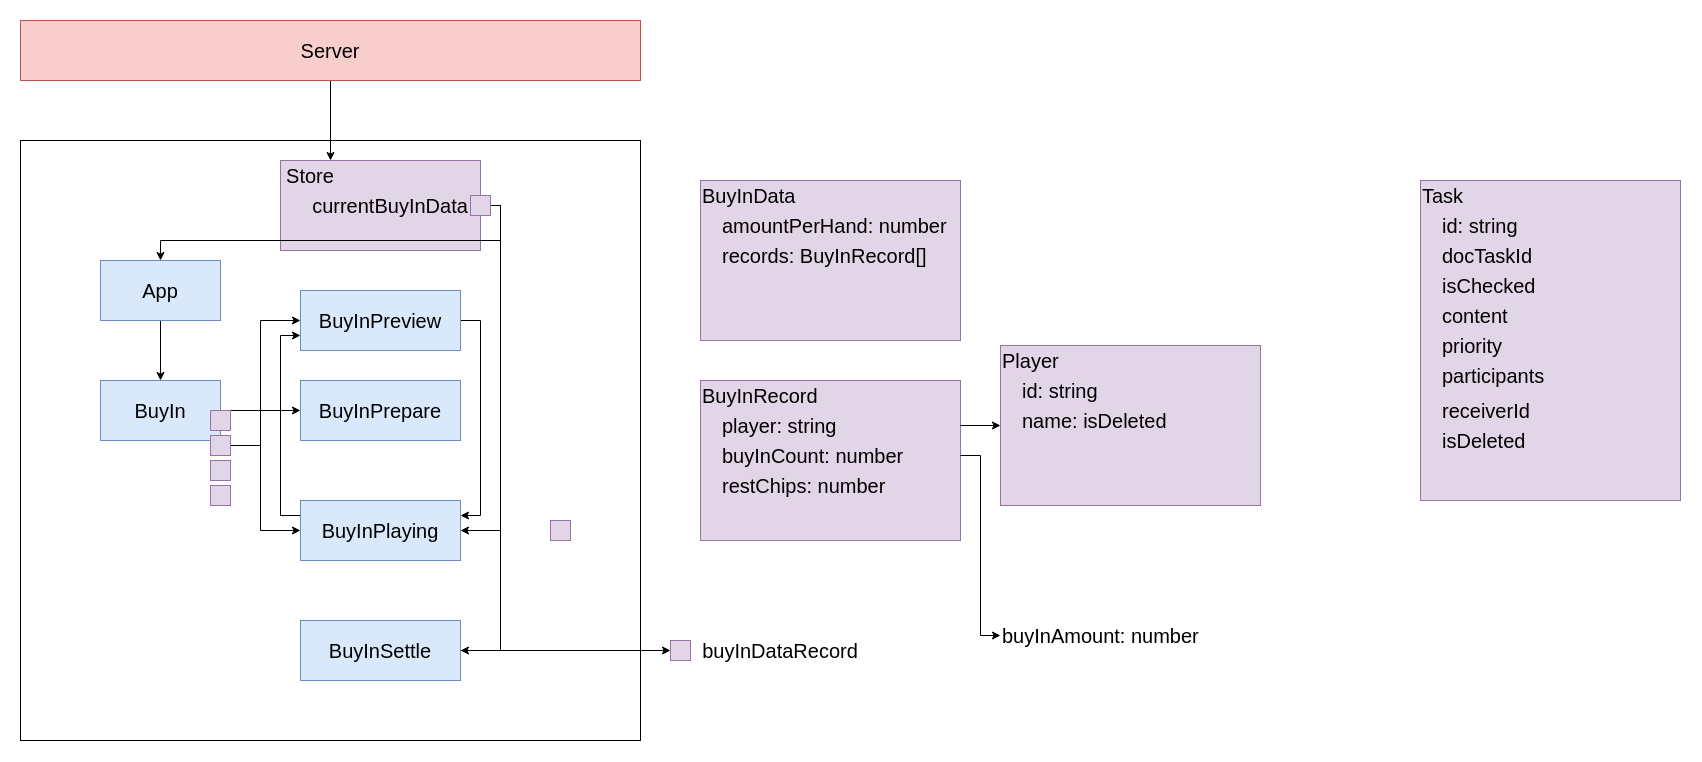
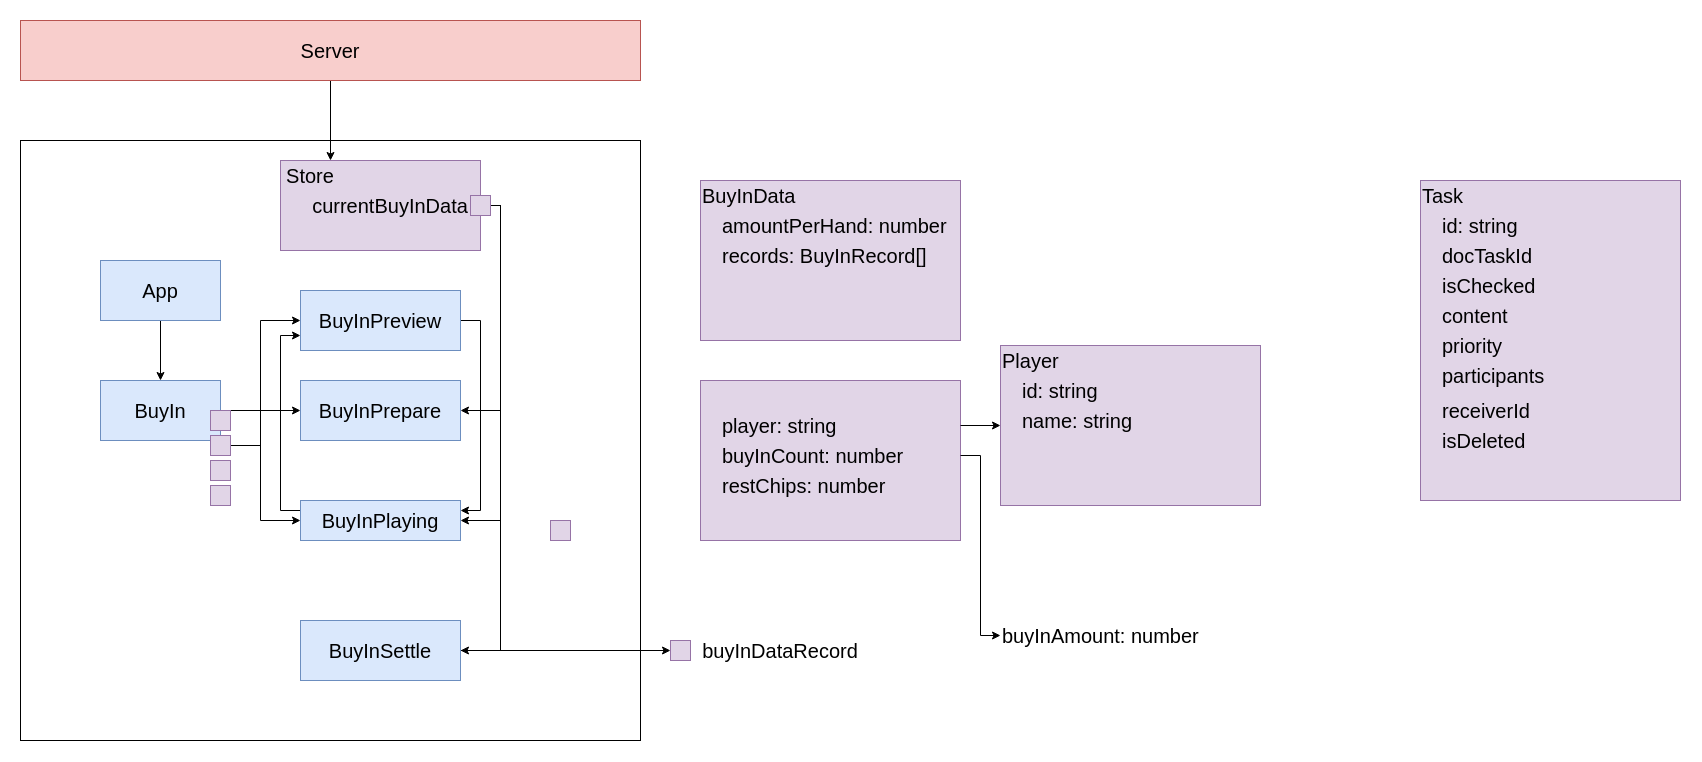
edge "currentBuyInData" -> "App": now "currentBuyInData" -> "BuyInPrepare"
node "BuyInRecord": removed
node "name: isDeleted": label "name: isDeleted" -> "name: string"
node "BuyInPlaying": size 160x60 -> 160x40
